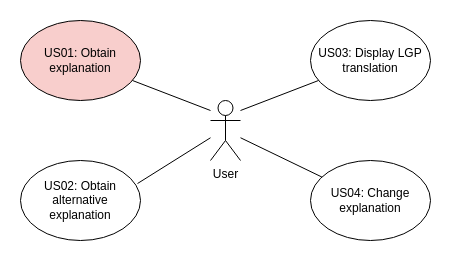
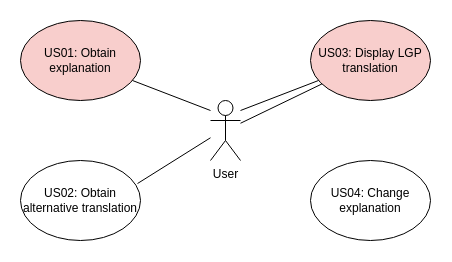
node "US03: Display LGP translation": fillcolor #ffffff -> #f8cecc
edge "User" -- "US04: Change explanation": now "User" -- "US03: Display LGP translation"
node "US02: Obtain alternative explanation": label "US02: Obtain alternative explanation" -> "US02: Obtain alternative translation"
